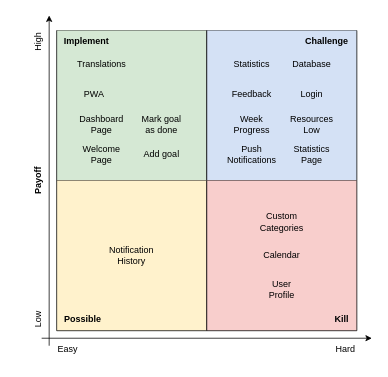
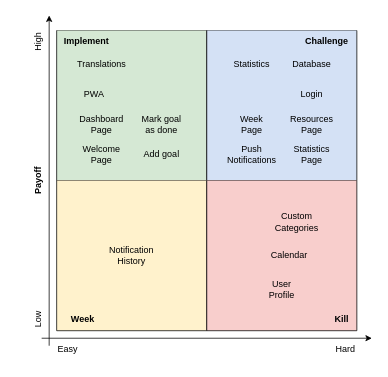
node "Feedback": removed
node "Week Progress": label "Week Progress" -> "Week Page"
node "Resources Low": label "Resources Low" -> "Resources Page"
node "Custom Categories": moved (282, 222) -> (297, 222)
node "Calendar": moved (282, 255) -> (289, 255)
node "Possible": label "Possible" -> "Week"
